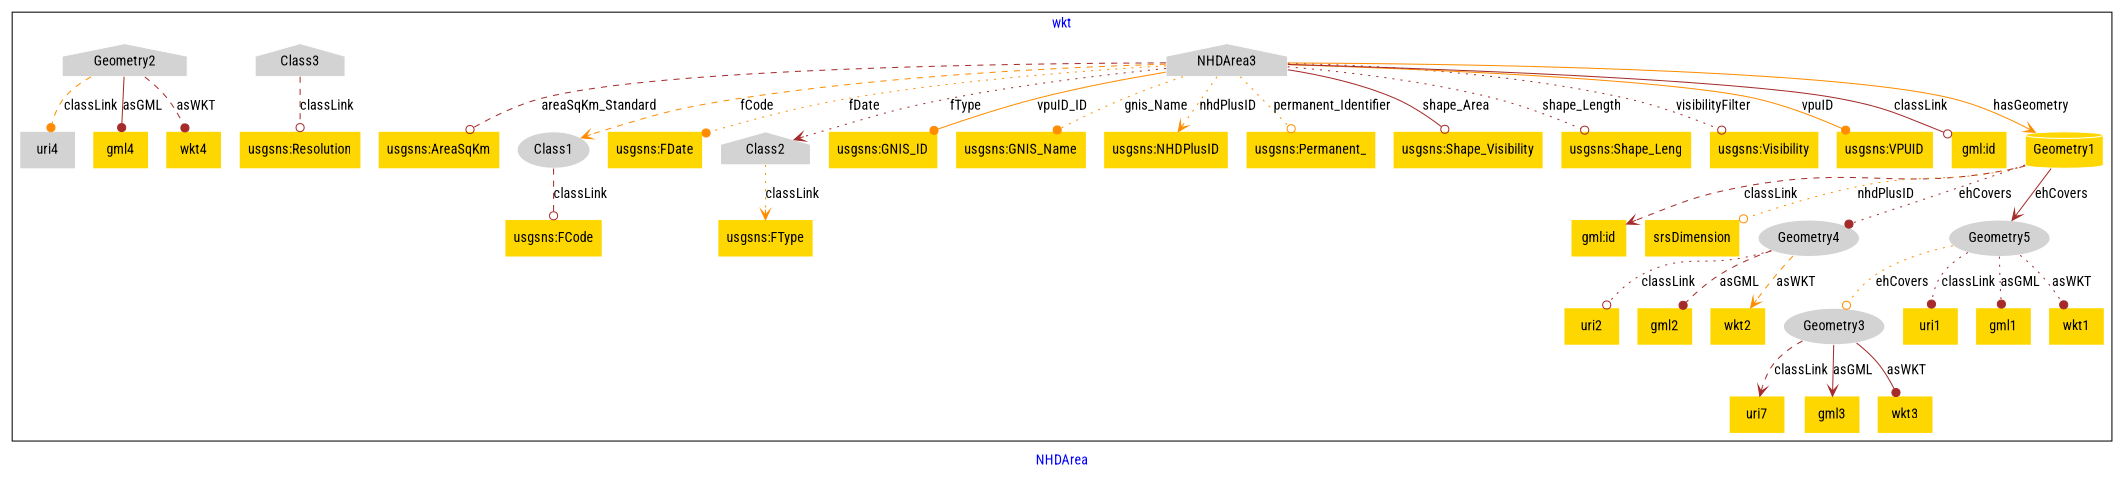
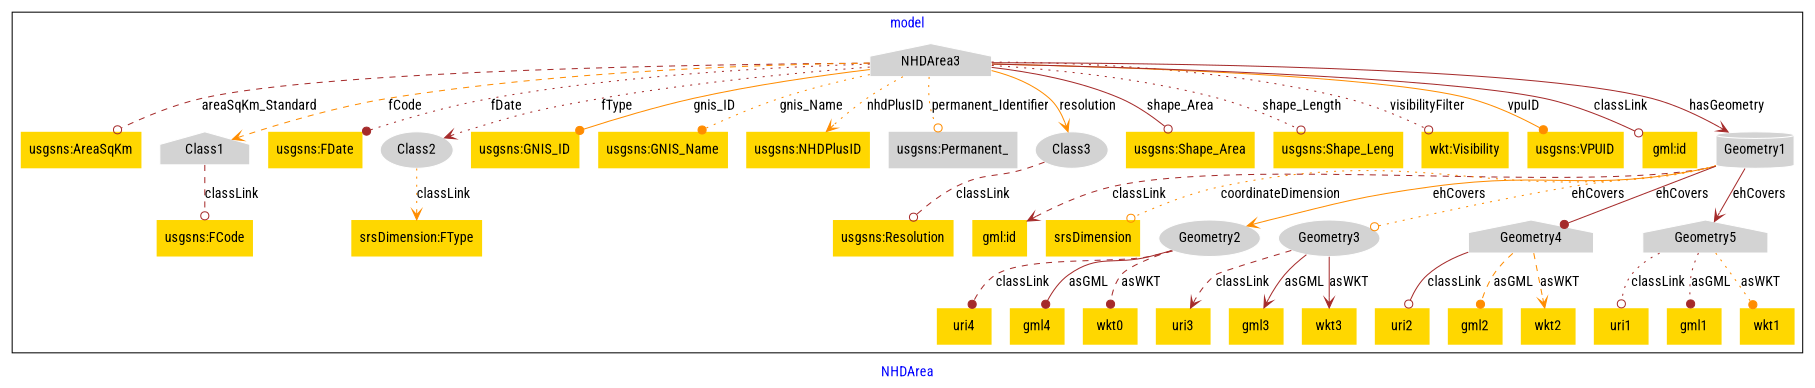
cluster "wkt": label "wkt" -> "model"
node "Geometry2": shape house -> ellipse
node "Class3": shape house -> ellipse
edge "NHDArea3" -> "Geometry1": color darkorange -> brown
edge "NHDArea3" -> "usgsns:FDate": color darkorange -> brown
edge "NHDArea3" -> "Class3": added, label "resolution"
edge "Geometry2" -> "uri4": color darkorange -> brown
edge "NHDArea3" -> "usgsns:GNIS_ID": label "vpuID_ID" -> "gnis_ID"
node "uri4": fillcolor lightgray -> gold
node "wkt4": label "wkt4" -> "wkt0"
node "Class1": shape ellipse -> house
node "Class2": shape house -> ellipse
node "usgsns:Permanent_": fillcolor gold -> lightgray
node "usgsns:Shape_Visibility": label "usgsns:Shape_Visibility" -> "usgsns:Shape_Area"
node "usgsns:Visibility": label "usgsns:Visibility" -> "wkt:Visibility"
node "Geometry1": fillcolor gold -> lightgray
edge "Geometry1" -> "Geometry2": added, label "ehCovers"
edge "Geometry1" -> "srsDimension": label "nhdPlusID" -> "coordinateDimension"
edge "Geometry1" -> "Geometry4": style dotted -> solid
node "usgsns:FType": label "usgsns:FType" -> "srsDimension:FType"
node "Geometry4": shape ellipse -> house
node "Geometry5": shape ellipse -> house
edge "Geometry4" -> "uri2": style dotted -> solid
edge "Geometry5" -> "Geometry3": now "Geometry1" -> "Geometry3"
edge "Geometry4" -> "gml2": color brown -> darkorange
edge "Geometry5" -> "uri1": arrowhead dot -> odot
edge "Geometry5" -> "wkt1": color brown -> darkorange
edge "Geometry3" -> "wkt3": arrowhead dot -> vee
node "uri7": label "uri7" -> "uri3"
